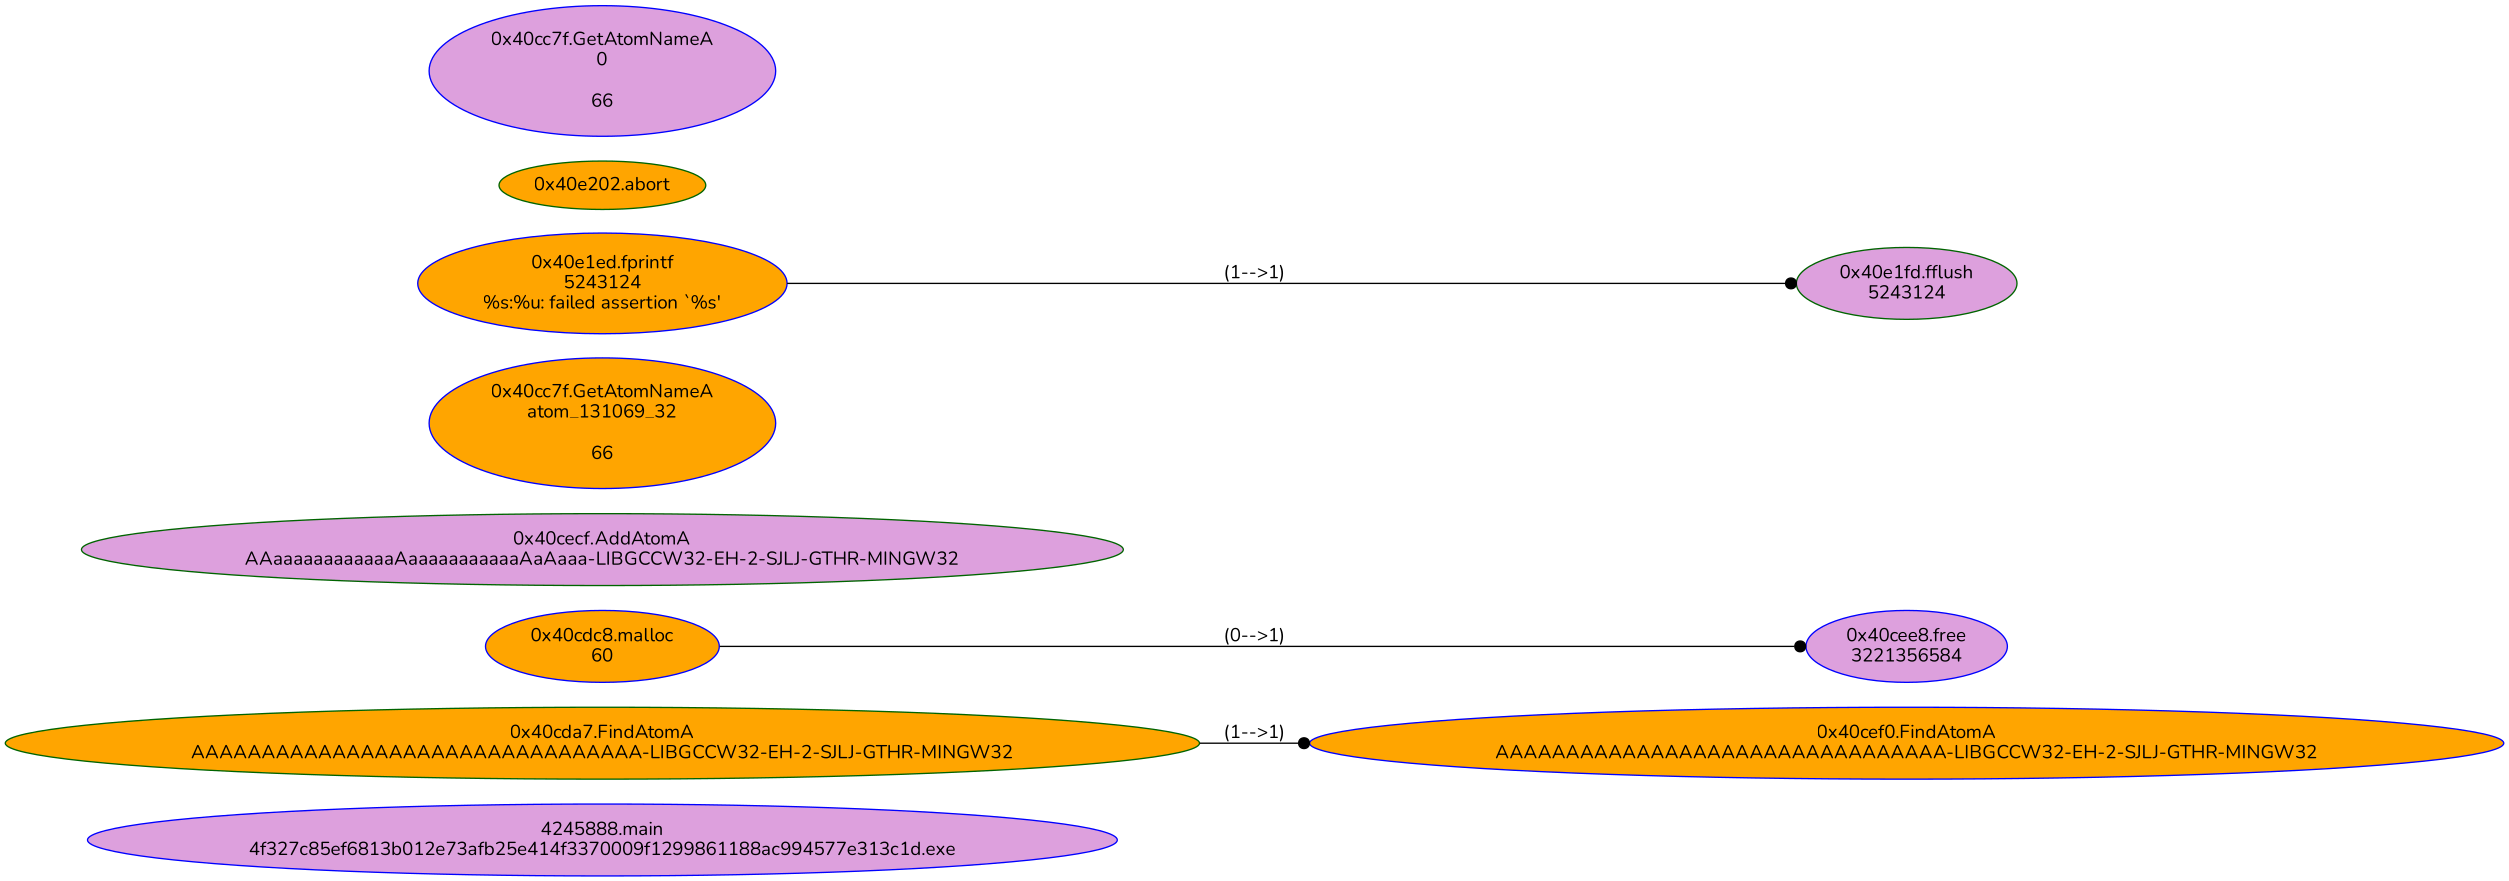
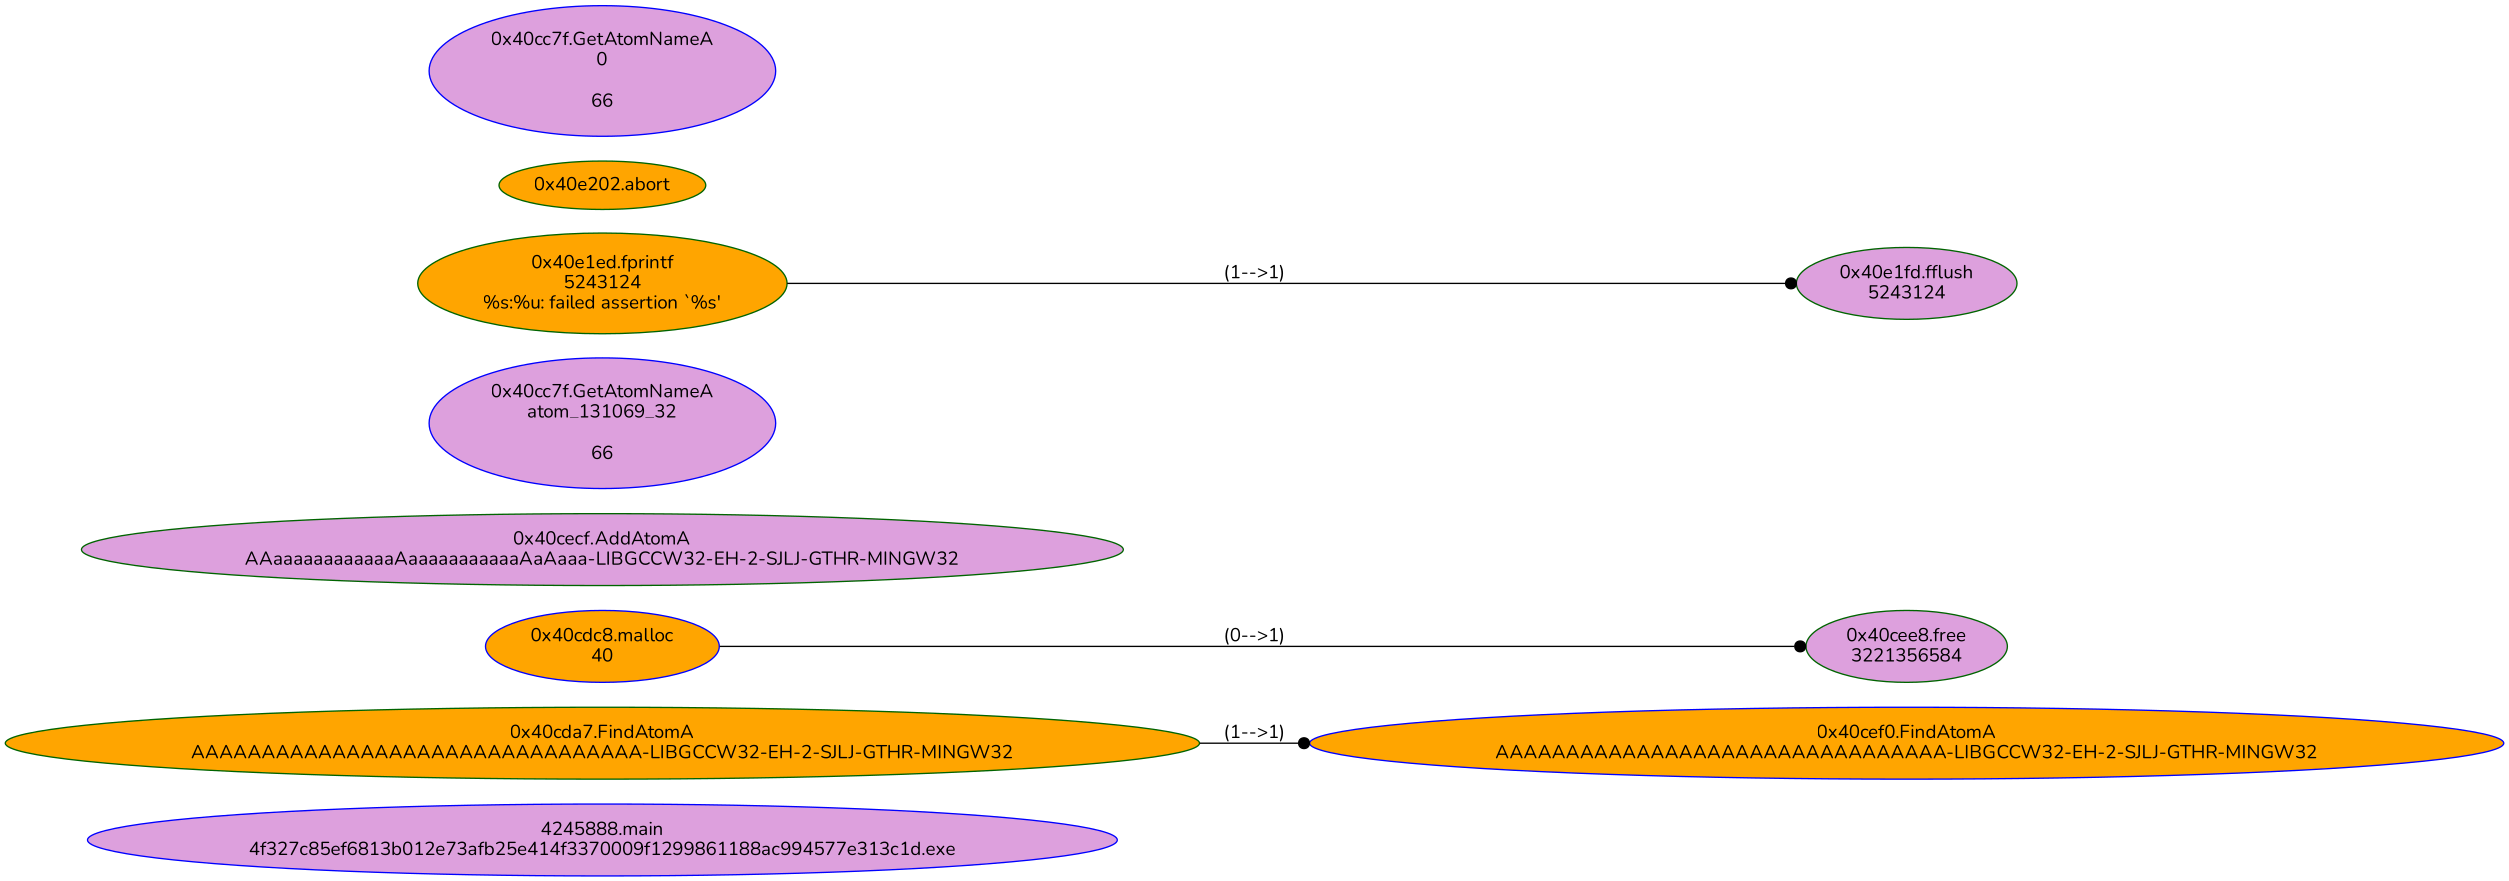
node "0x40e1ed.fprintf 5243124 %s:%u: failed assertion `%s'": color blue -> darkgreen
node "0x40cc7f.GetAtomNameA atom_131069_32 66": fillcolor orange -> plum
node "0x40cdc8.malloc 60": label "0x40cdc8.malloc 60" -> "0x40cdc8.malloc 40"
node "0x40cee8.free 3221356584": color blue -> darkgreen
